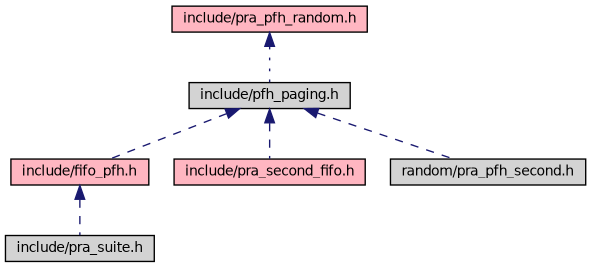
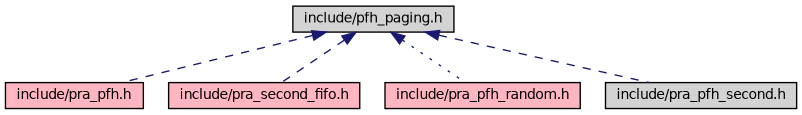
edge "include/pfh_paging.h" -> "include/pra_pfh_random.h": reversed
node "include/fifo_pfh.h": label "include/fifo_pfh.h" -> "include/pra_pfh.h"
node "random/pra_pfh_second.h": label "random/pra_pfh_second.h" -> "include/pra_pfh_second.h"
node "include/pra_suite.h": removed
